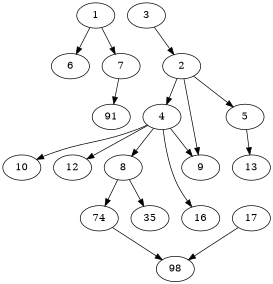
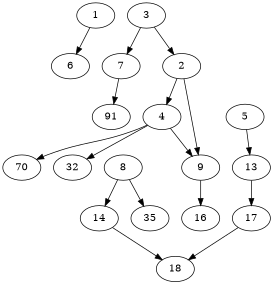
edge "1" -> "7": now "3" -> "7"
edge "2" -> "5": removed
edge "4" -> "8": removed
edge "4" -> "16": now "9" -> "16"
node "10": label "10" -> "70"
node "12": label "12" -> "32"
edge "13" -> "17": added
node "74": label "74" -> "14"
node "98": label "98" -> "18"
